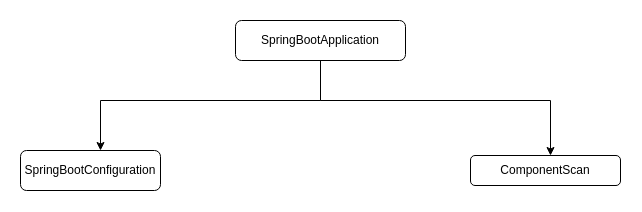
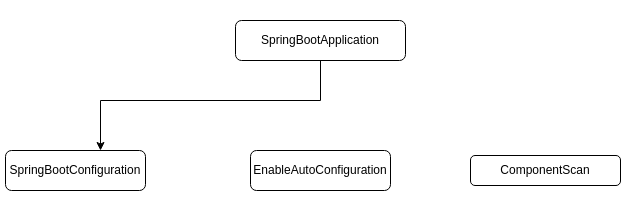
edge "SpringBootApplication" -> "ComponentScan": removed
node "SpringBootConfiguration": moved (91, 171) -> (76, 171)
node "EnableAutoConfiguration": added
